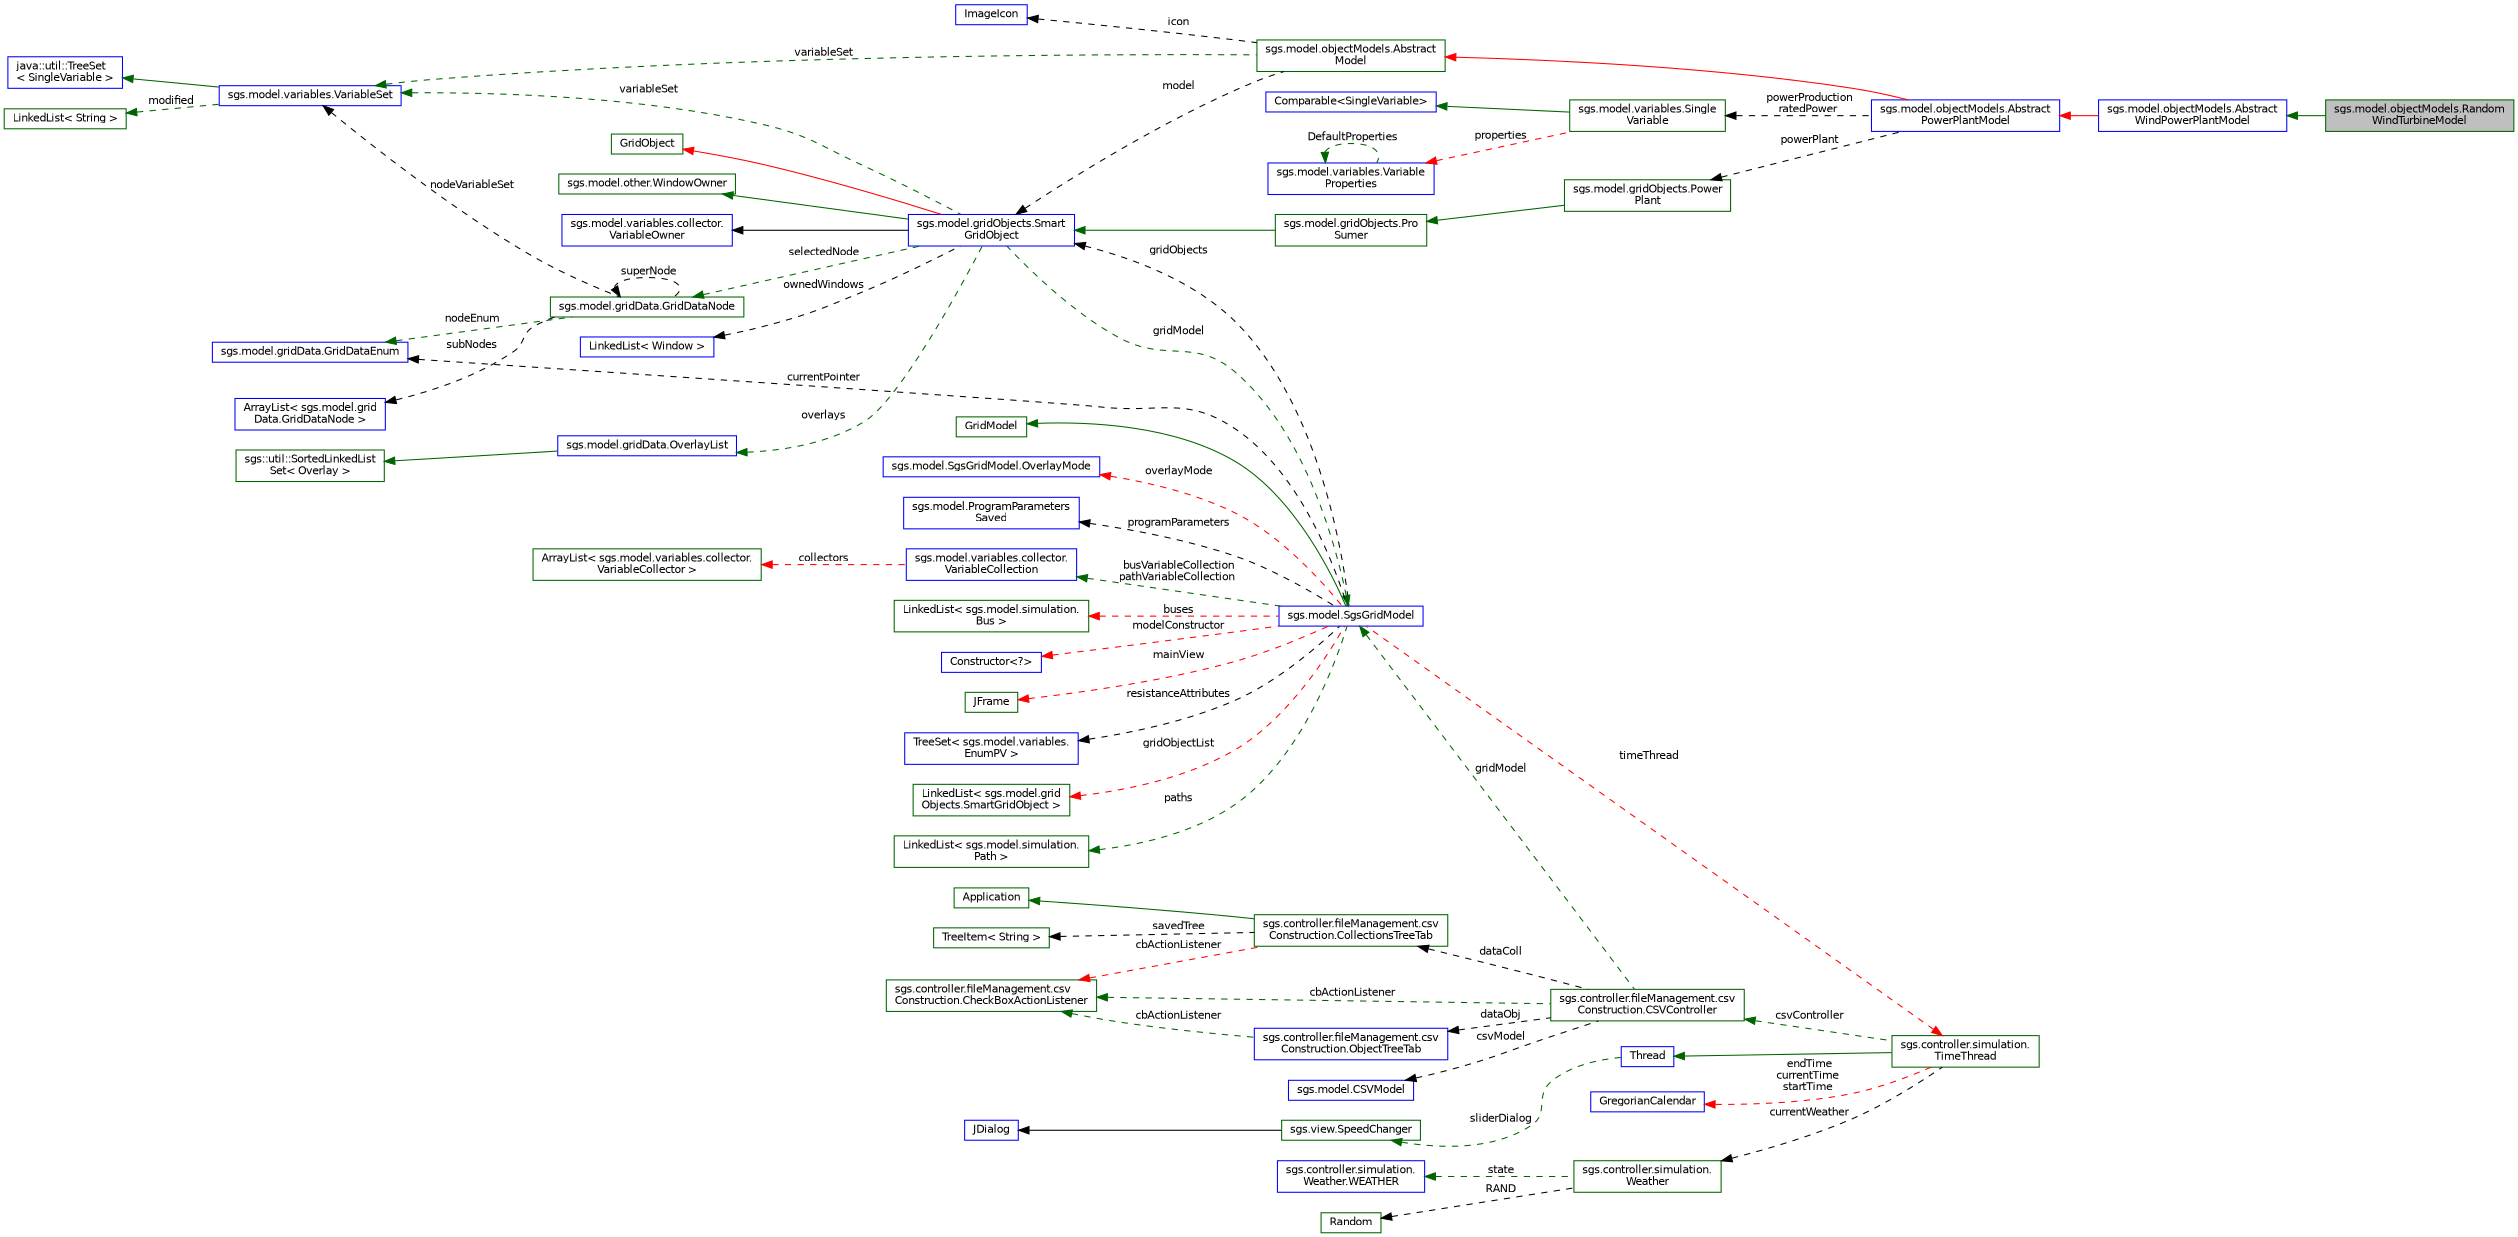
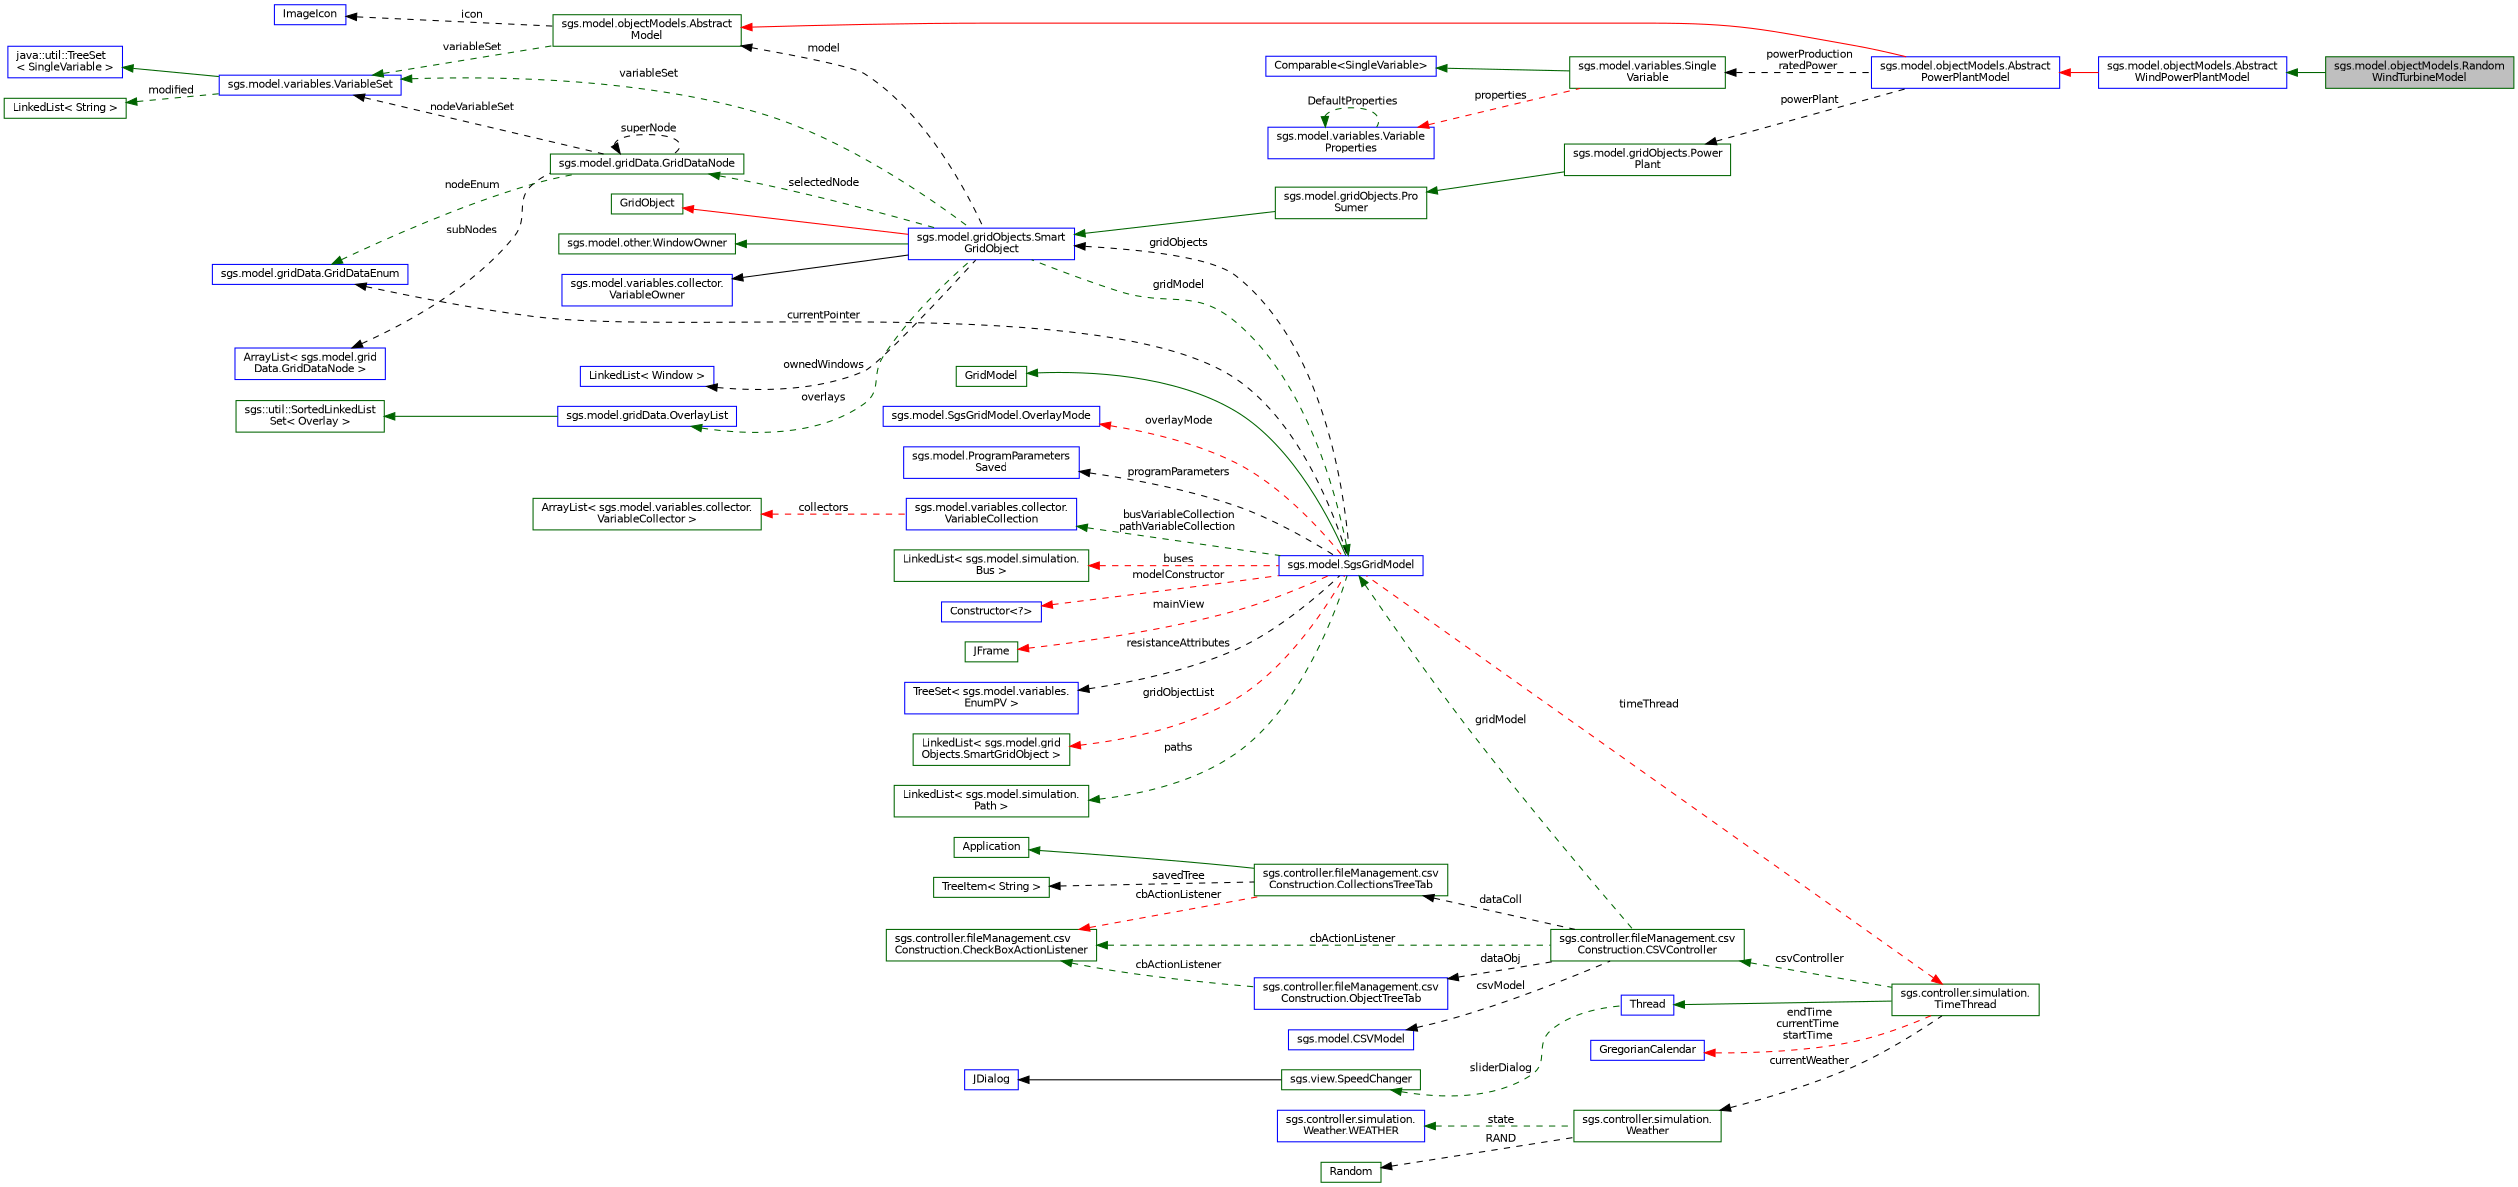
edge "sgs.model.objectModels.Abstract Model" -> "sgs.model.gridObjects.Smart GridObject": reversed
